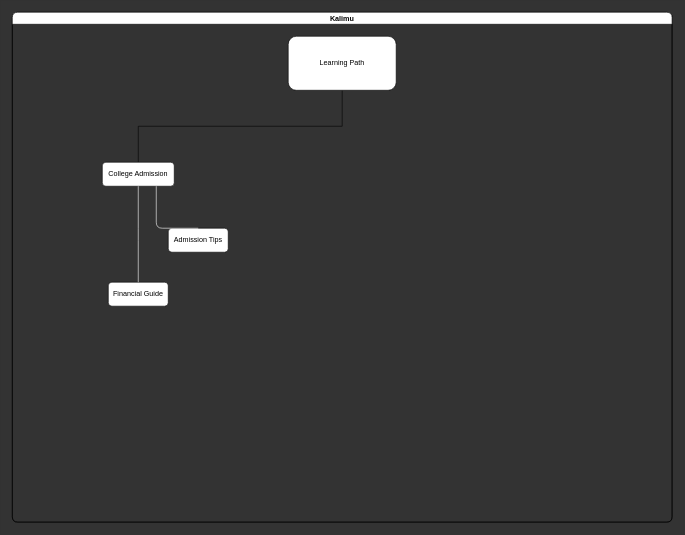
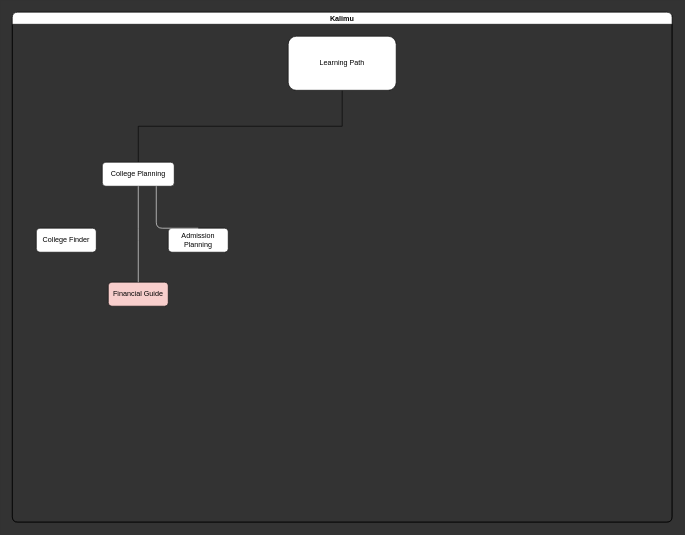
node "College Admission": label "College Admission" -> "College Planning"
node "College Finder": added
node "Admission Tips": label "Admission Tips" -> "Admission Planning"
node "Financial Guide": fillcolor #ffffff -> #f8cecc
